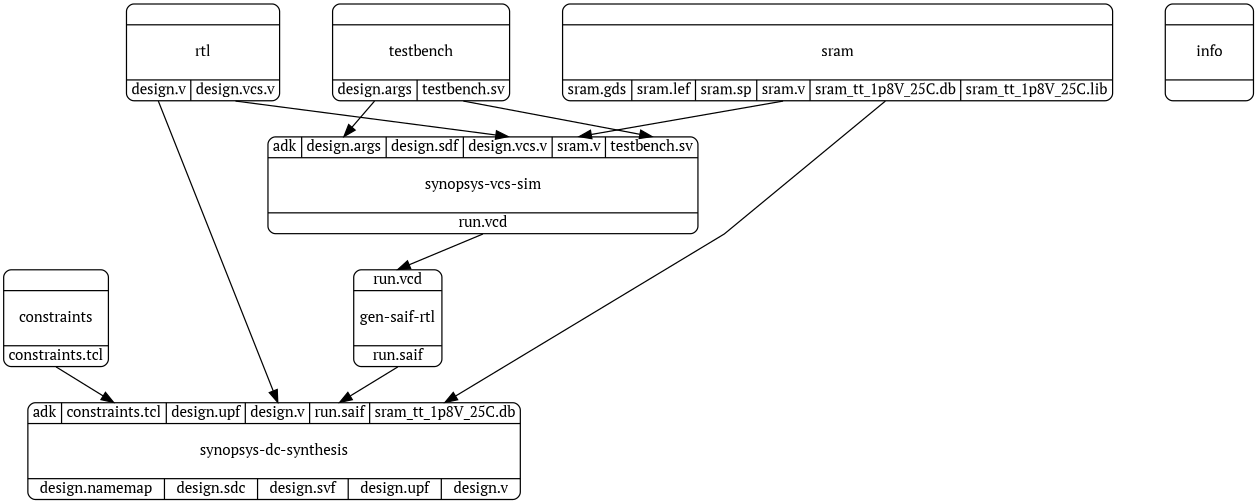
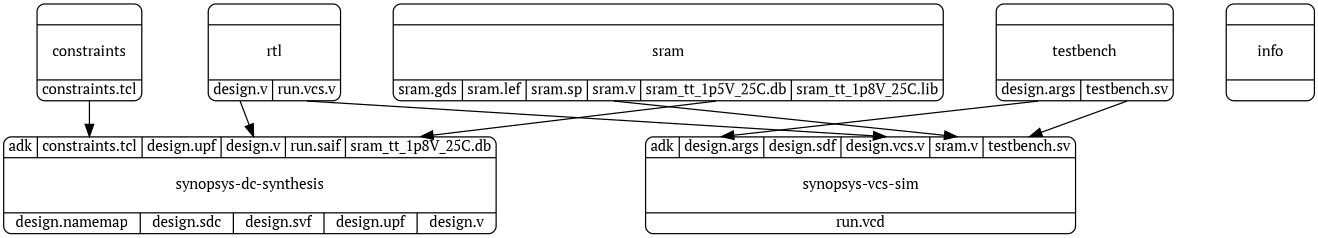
node "rtl": text "design.vcs.v" -> "run.vcs.v"
node "sram": text "sram_tt_1p8V_25C.db" -> "sram_tt_1p5V_25C.db"
node "run.vcd": removed
